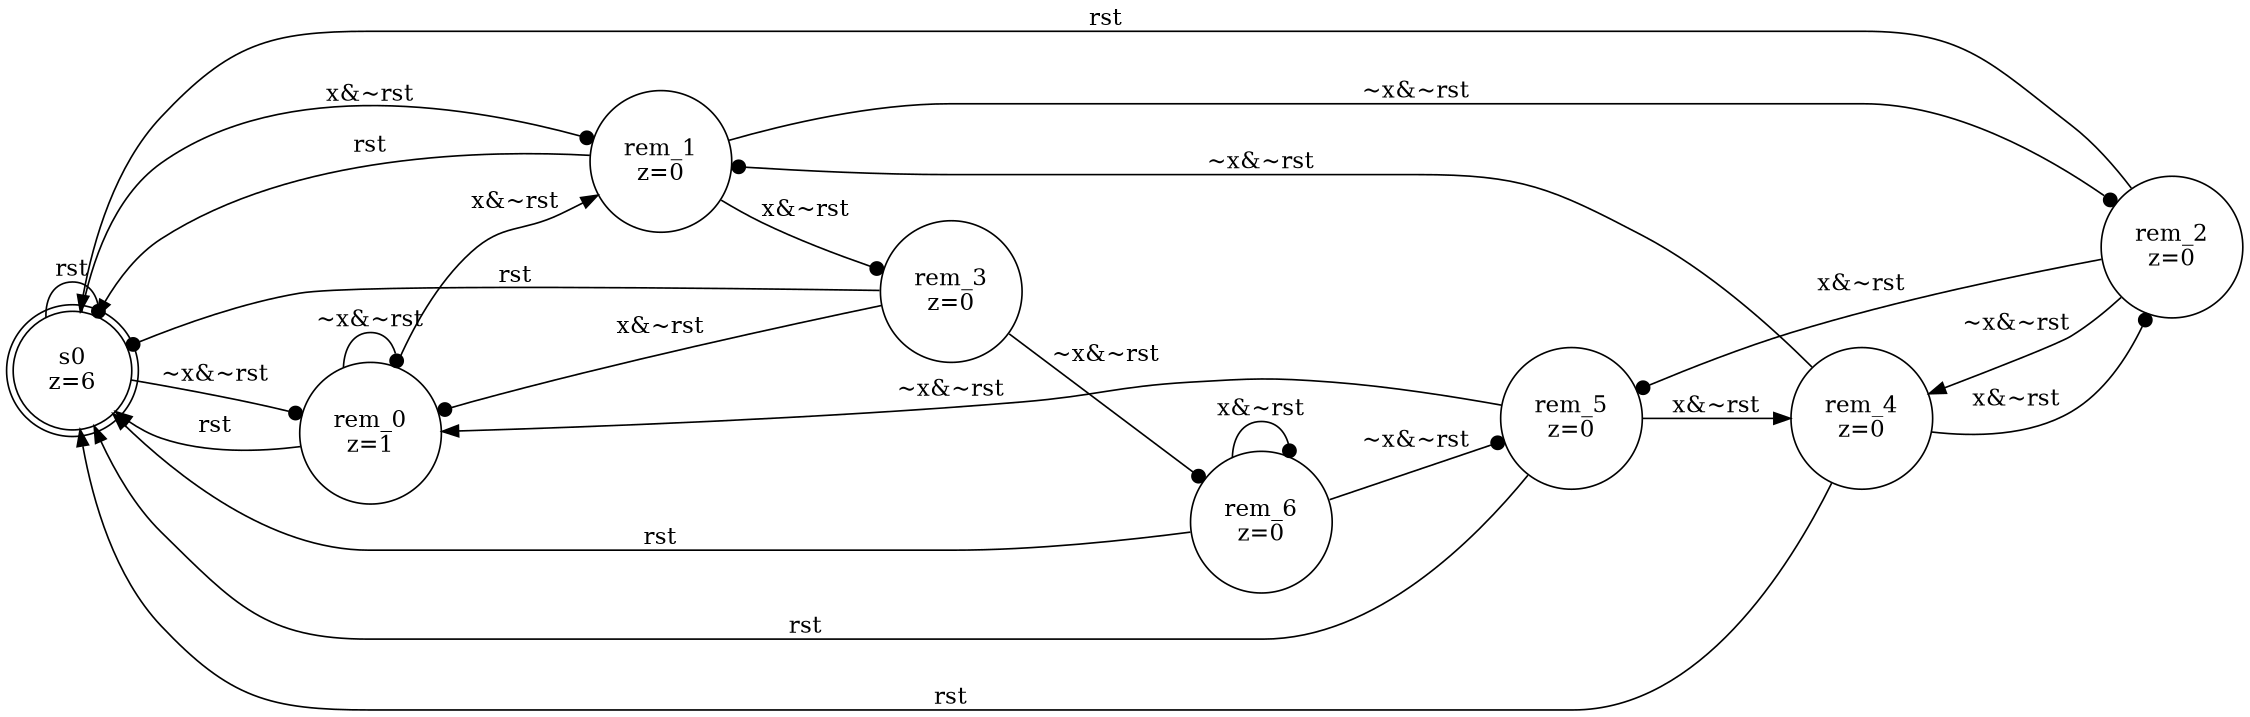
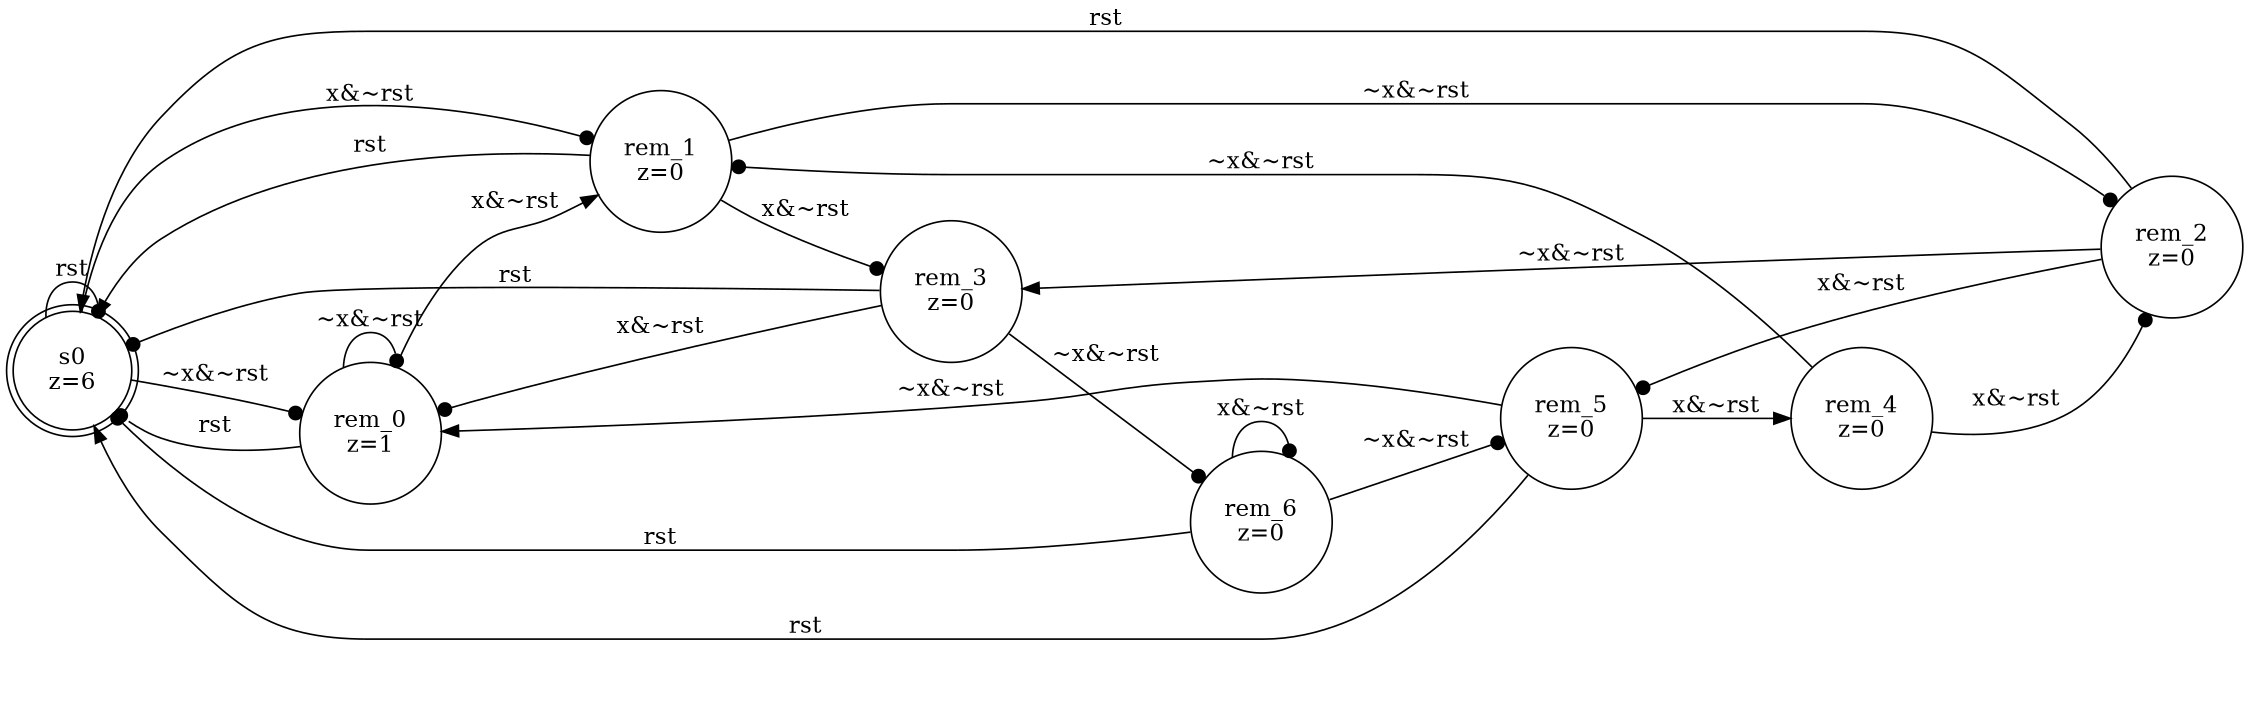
edge "rem_2 z=0" -> "rem_4 z=0": now "rem_2 z=0" -> "rem_3 z=0"
edge "rem_0 z=1" -> "s0 z=6": arrowhead normal -> dot
edge "rem_6 z=0" -> "s0 z=6": arrowhead normal -> dot
edge "rem_4 z=0" -> "s0 z=6": removed, label "rst"
